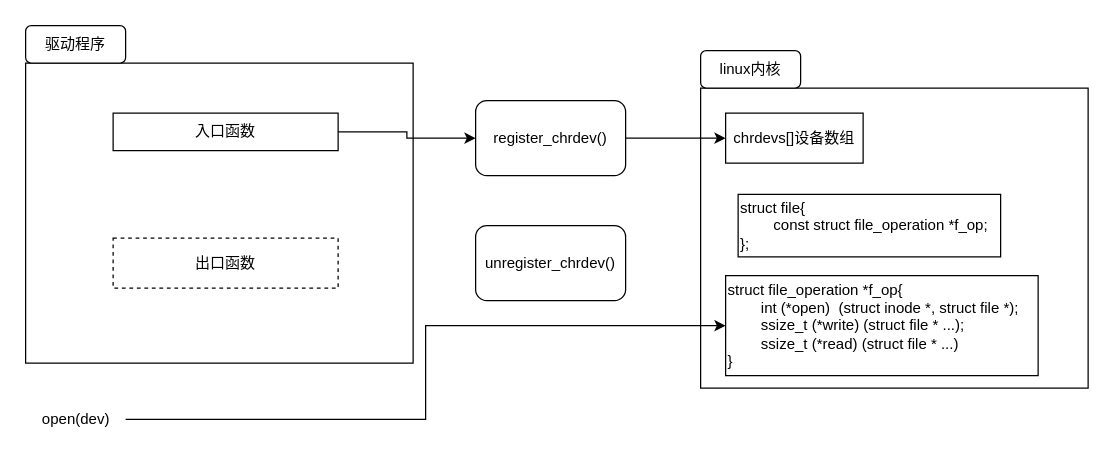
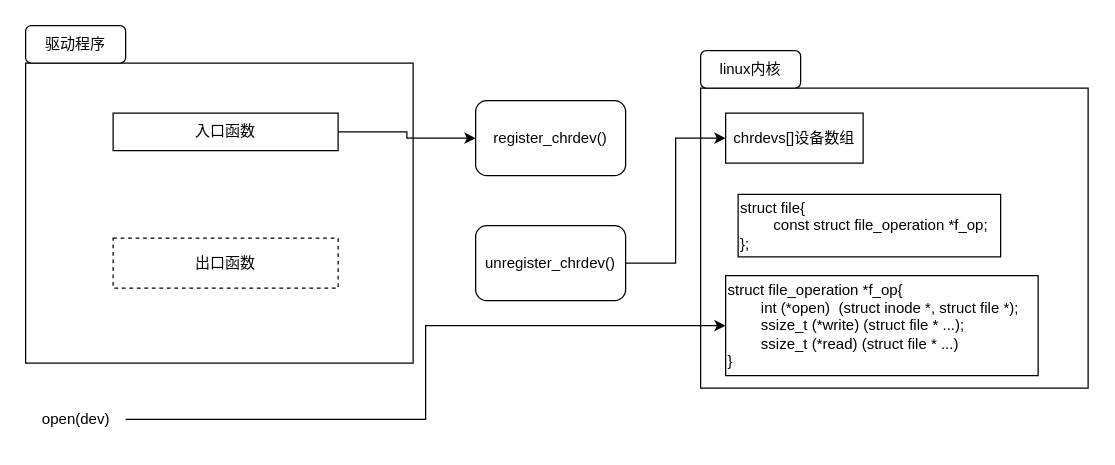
edge "register_chrdev()" -> "chrdevs[]设备数组": removed
edge "unregister_chrdev()" -> "chrdevs[]设备数组": added
